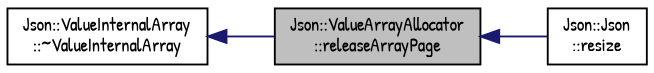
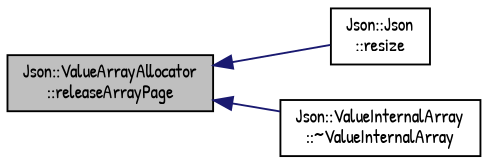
edge "Json::ValueArrayAllocator ::releaseArrayPage" -> "Json::ValueInternalArray ::~ValueInternalArray": reversed
